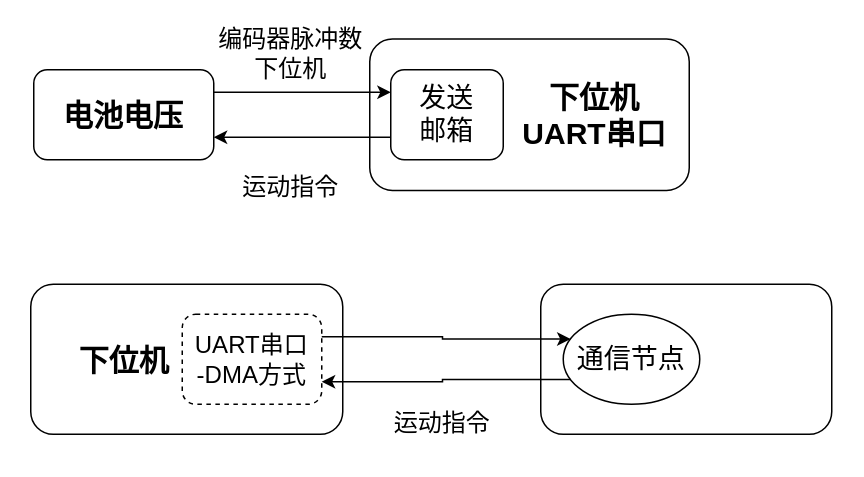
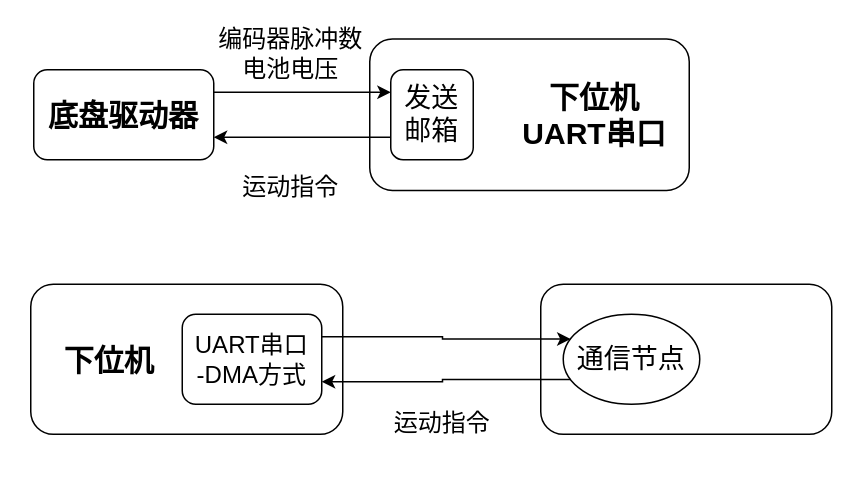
node "编码器脉冲数 下位机": label "编码器脉冲数 下位机" -> "编码器脉冲数 电池电压"
node "电池电压": label "电池电压" -> "底盘驱动器"
node "发送邮箱": size 113x90 -> 83x90
node "下位机": moved (125, 359) -> (110, 359)
node "UART串口 -DMA方式": style dashed -> solid
